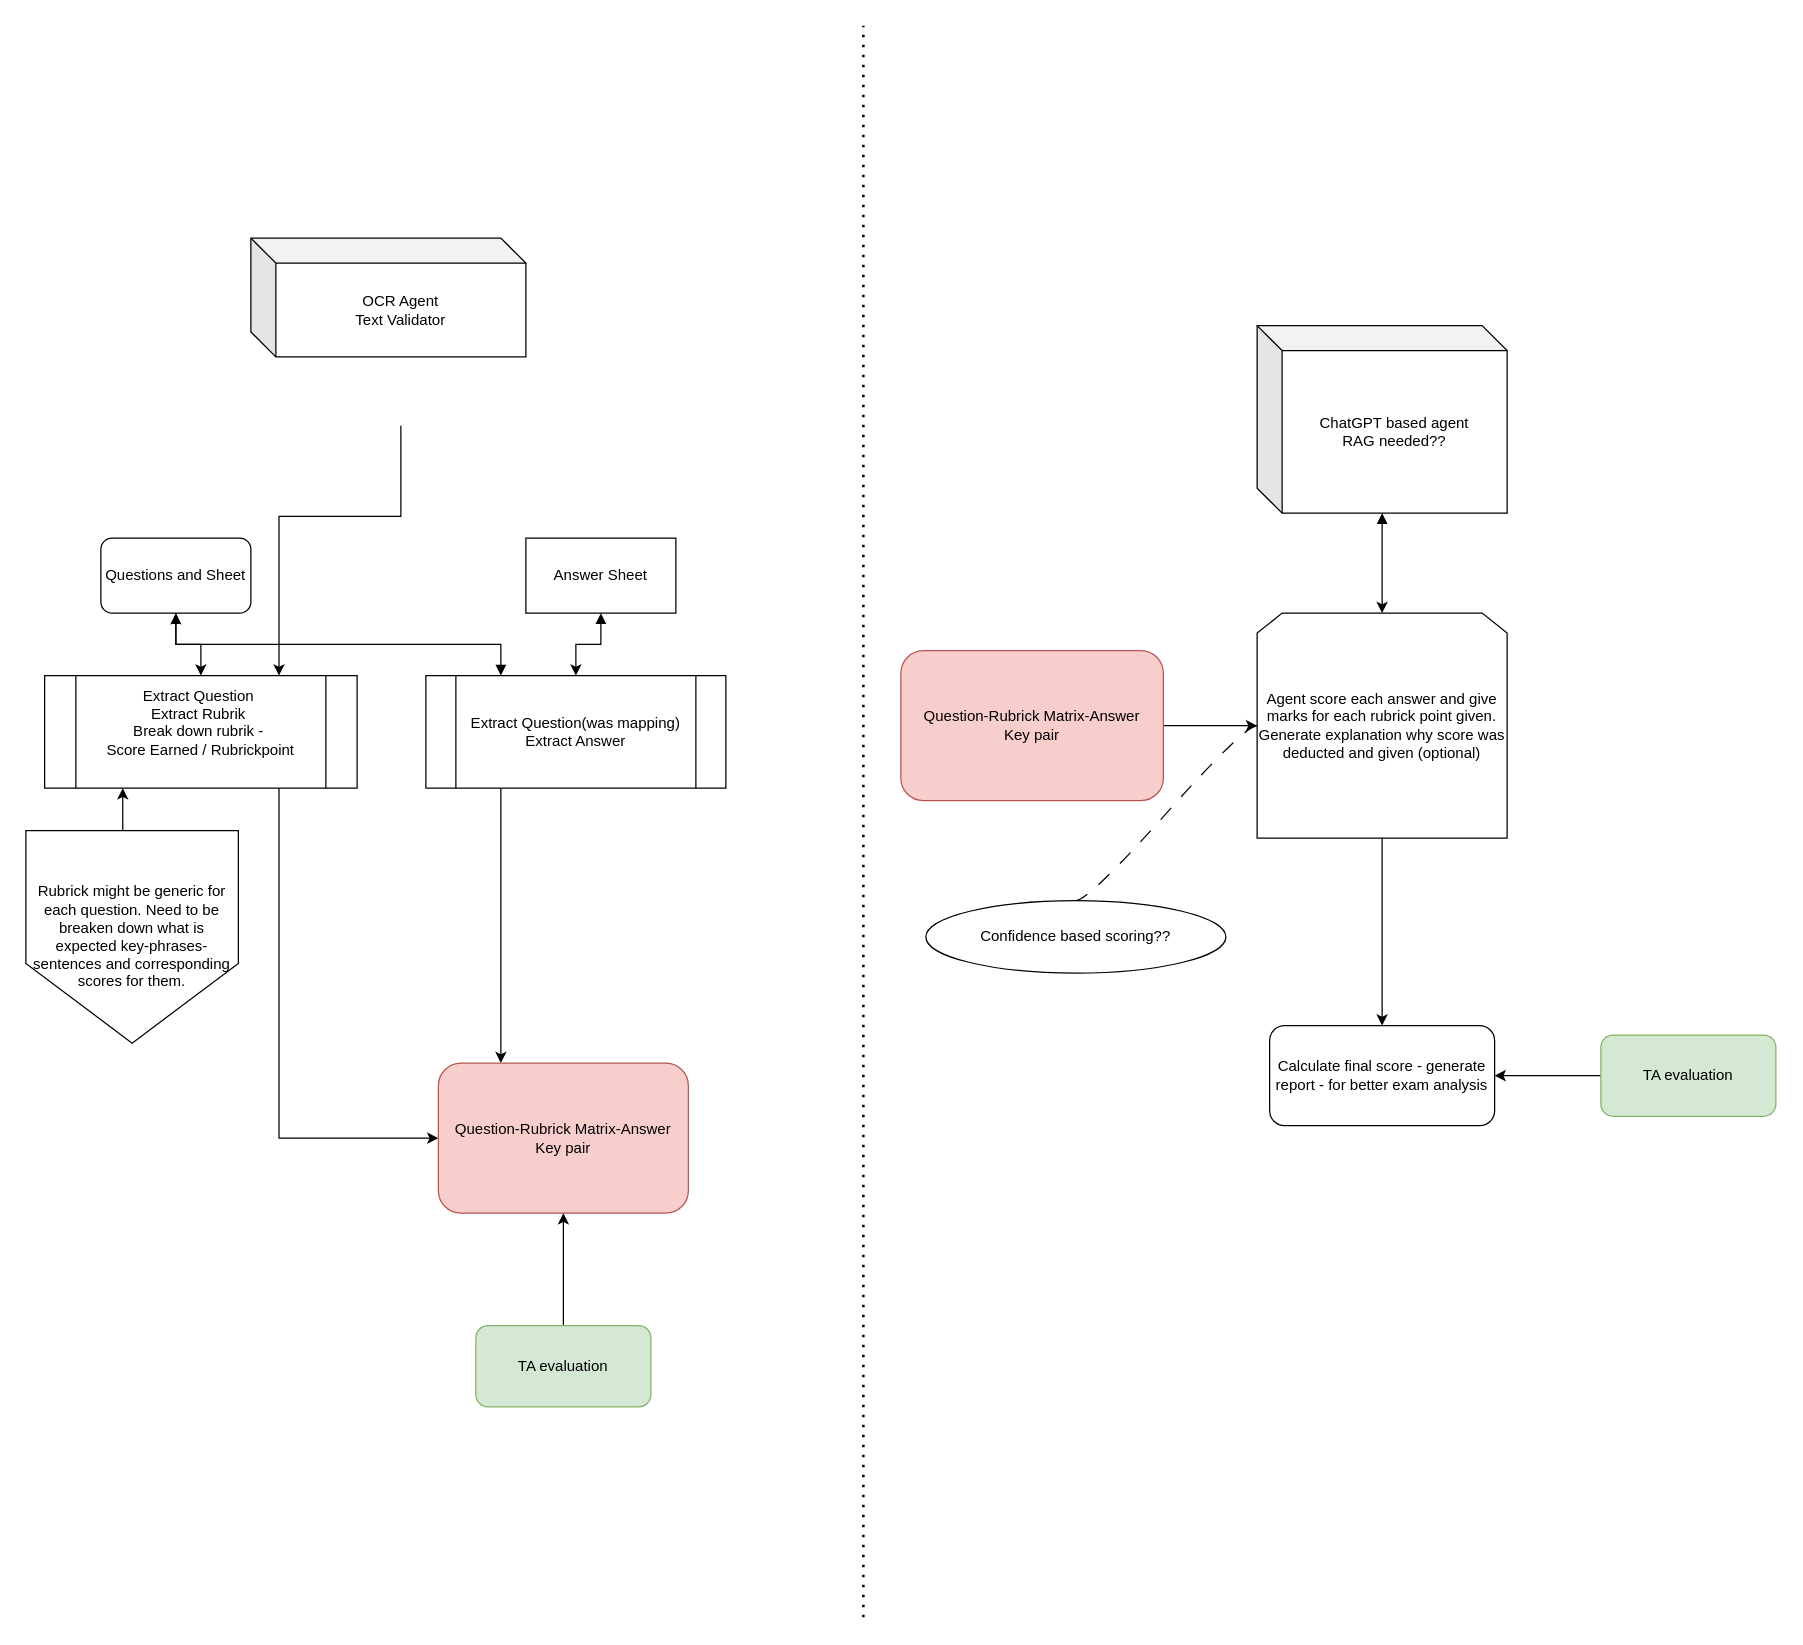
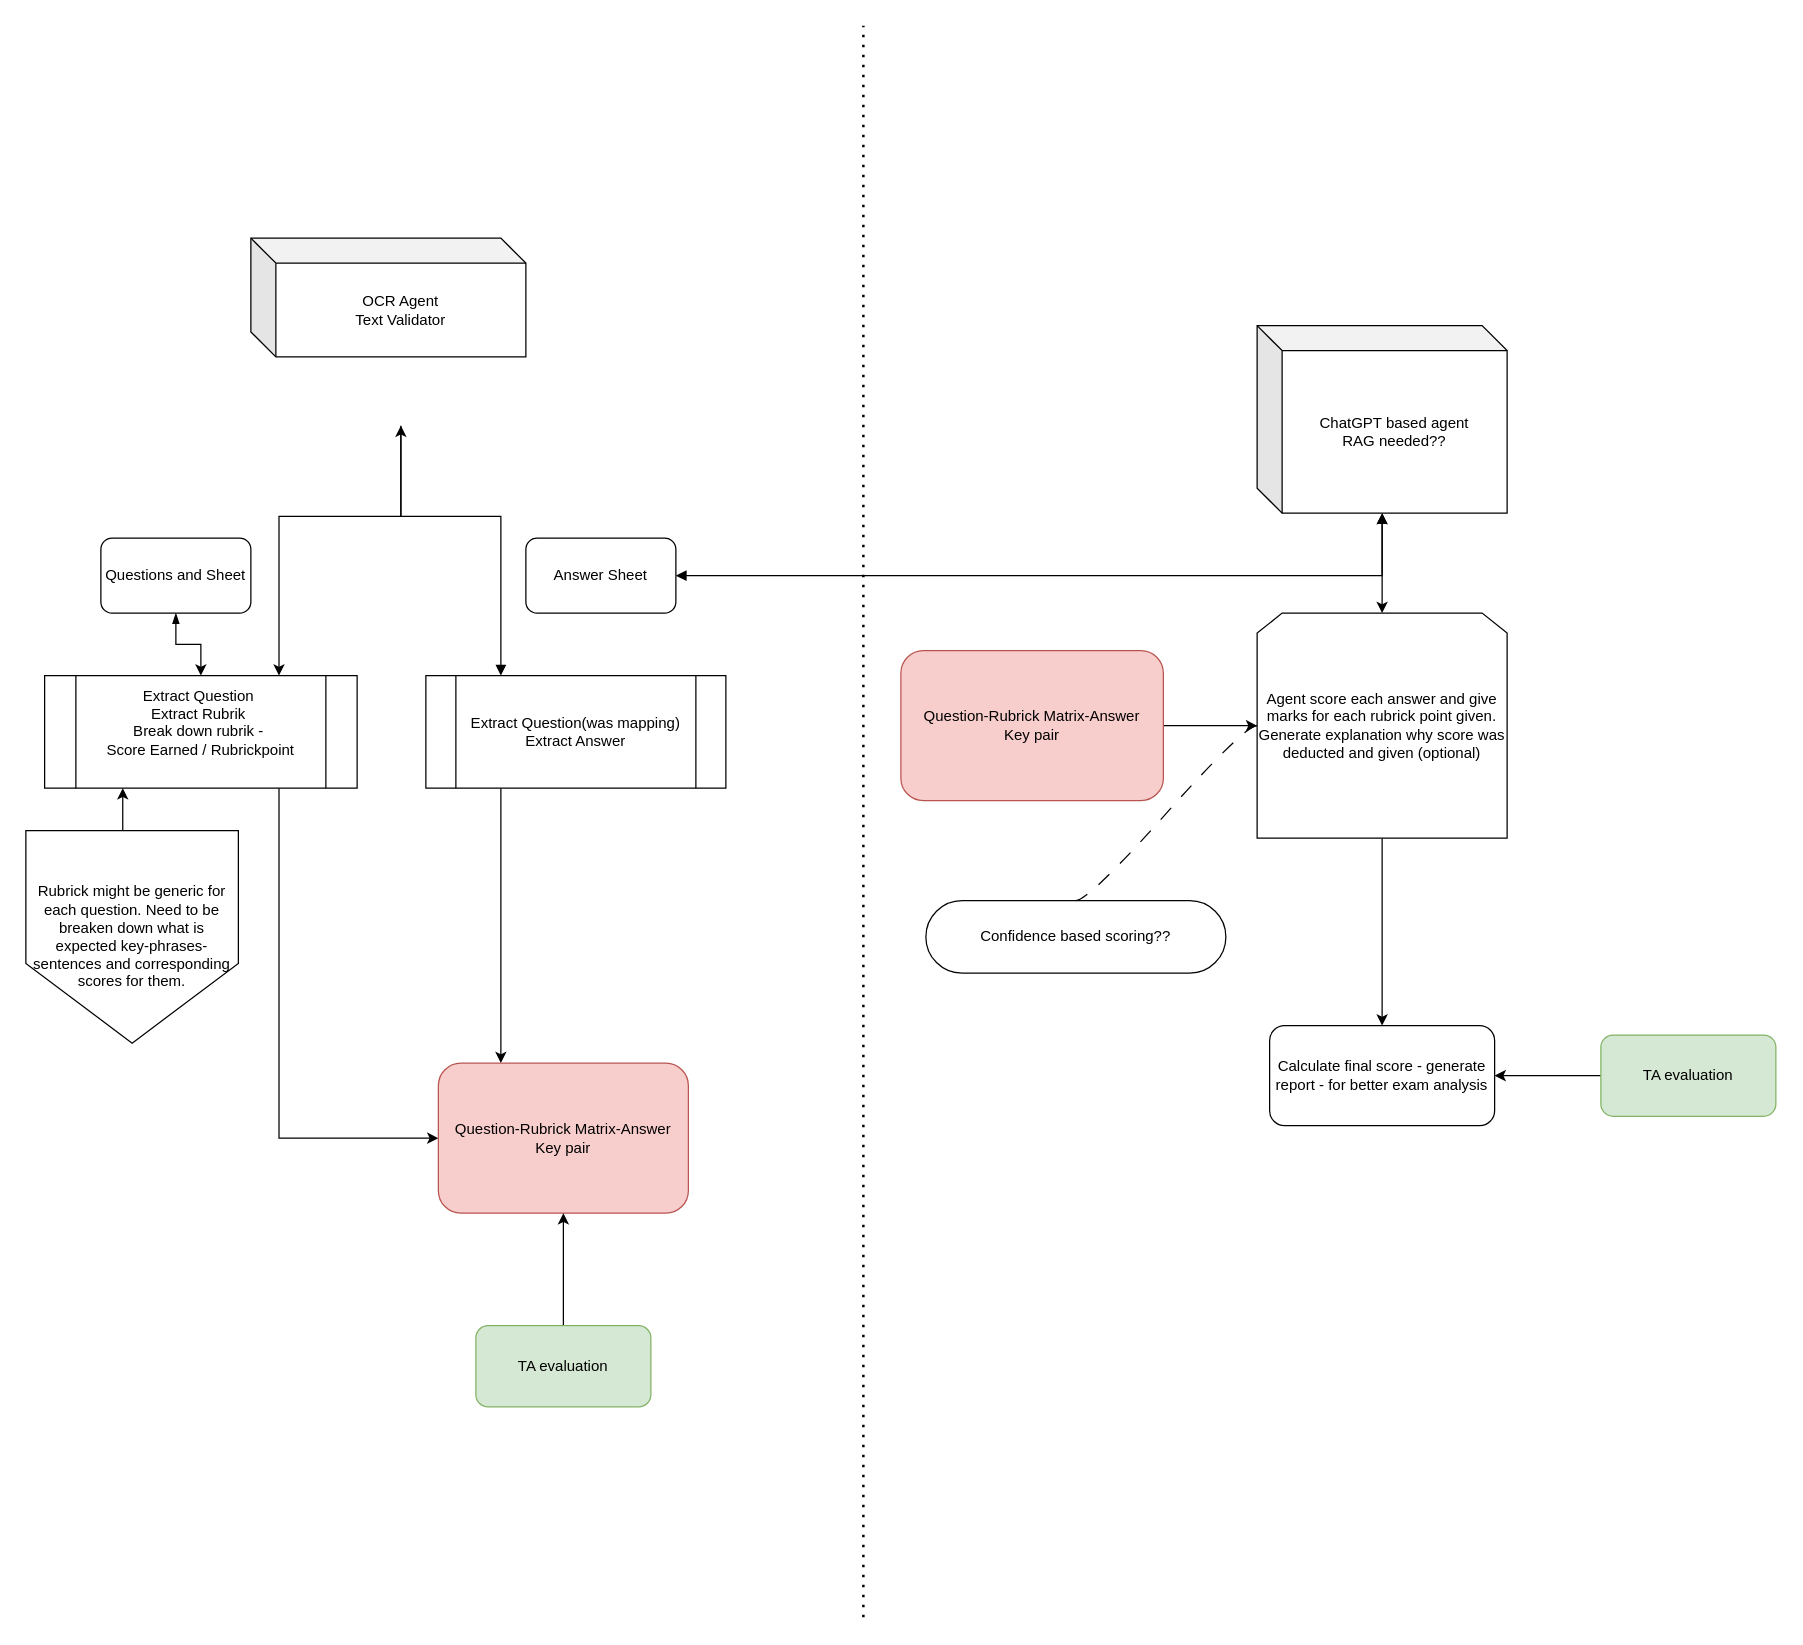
node "Answer Sheet": shape rectangle -> rounded rectangle
edge "Questions and Sheet" -- "Extract Question(was mapping) Extract Answer": now "OCR Agent Text Validator" -- "Extract Question(was mapping) Extract Answer"
edge "Answer Sheet" -- "Extract Question(was mapping) Extract Answer": now "Answer Sheet" -- "ChatGPT based agent RAG needed??"
node "Confidence based scoring??": shape ellipse -> rounded rectangle
